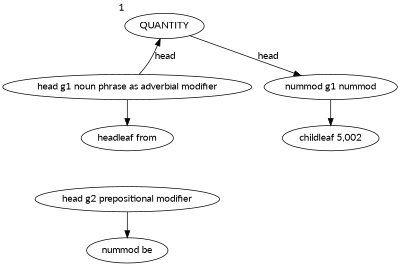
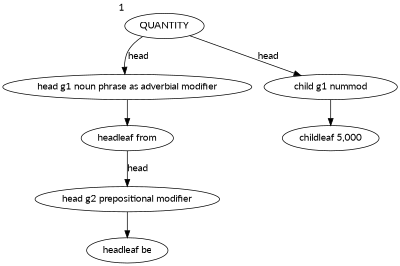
edge "head g1 noun phrase as adverbial modifier" -> "QUANTITY 1": reversed
node "nummod g1 nummod": label "nummod g1 nummod" -> "child g1 nummod"
node "childleaf 5,002": label "childleaf 5,002" -> "childleaf 5,000"
edge "headleaf from" -> "head g2 prepositional modifier": added, label "head"
node "nummod be": label "nummod be" -> "headleaf be"
